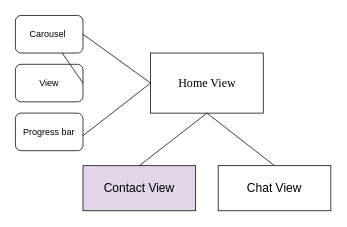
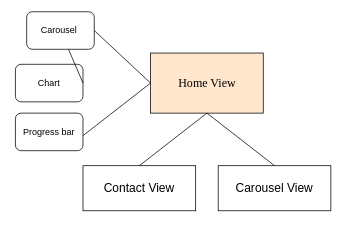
node "Carousel": moved (49, 34) -> (60, 30)
node "View": label "View" -> "Chart"
node "Home View": fillcolor #ffffff -> #ffe6cc
node "Contact View": fillcolor #e1d5e7 -> #ffffff
node "Chat View": label "Chat View" -> "Carousel View"
